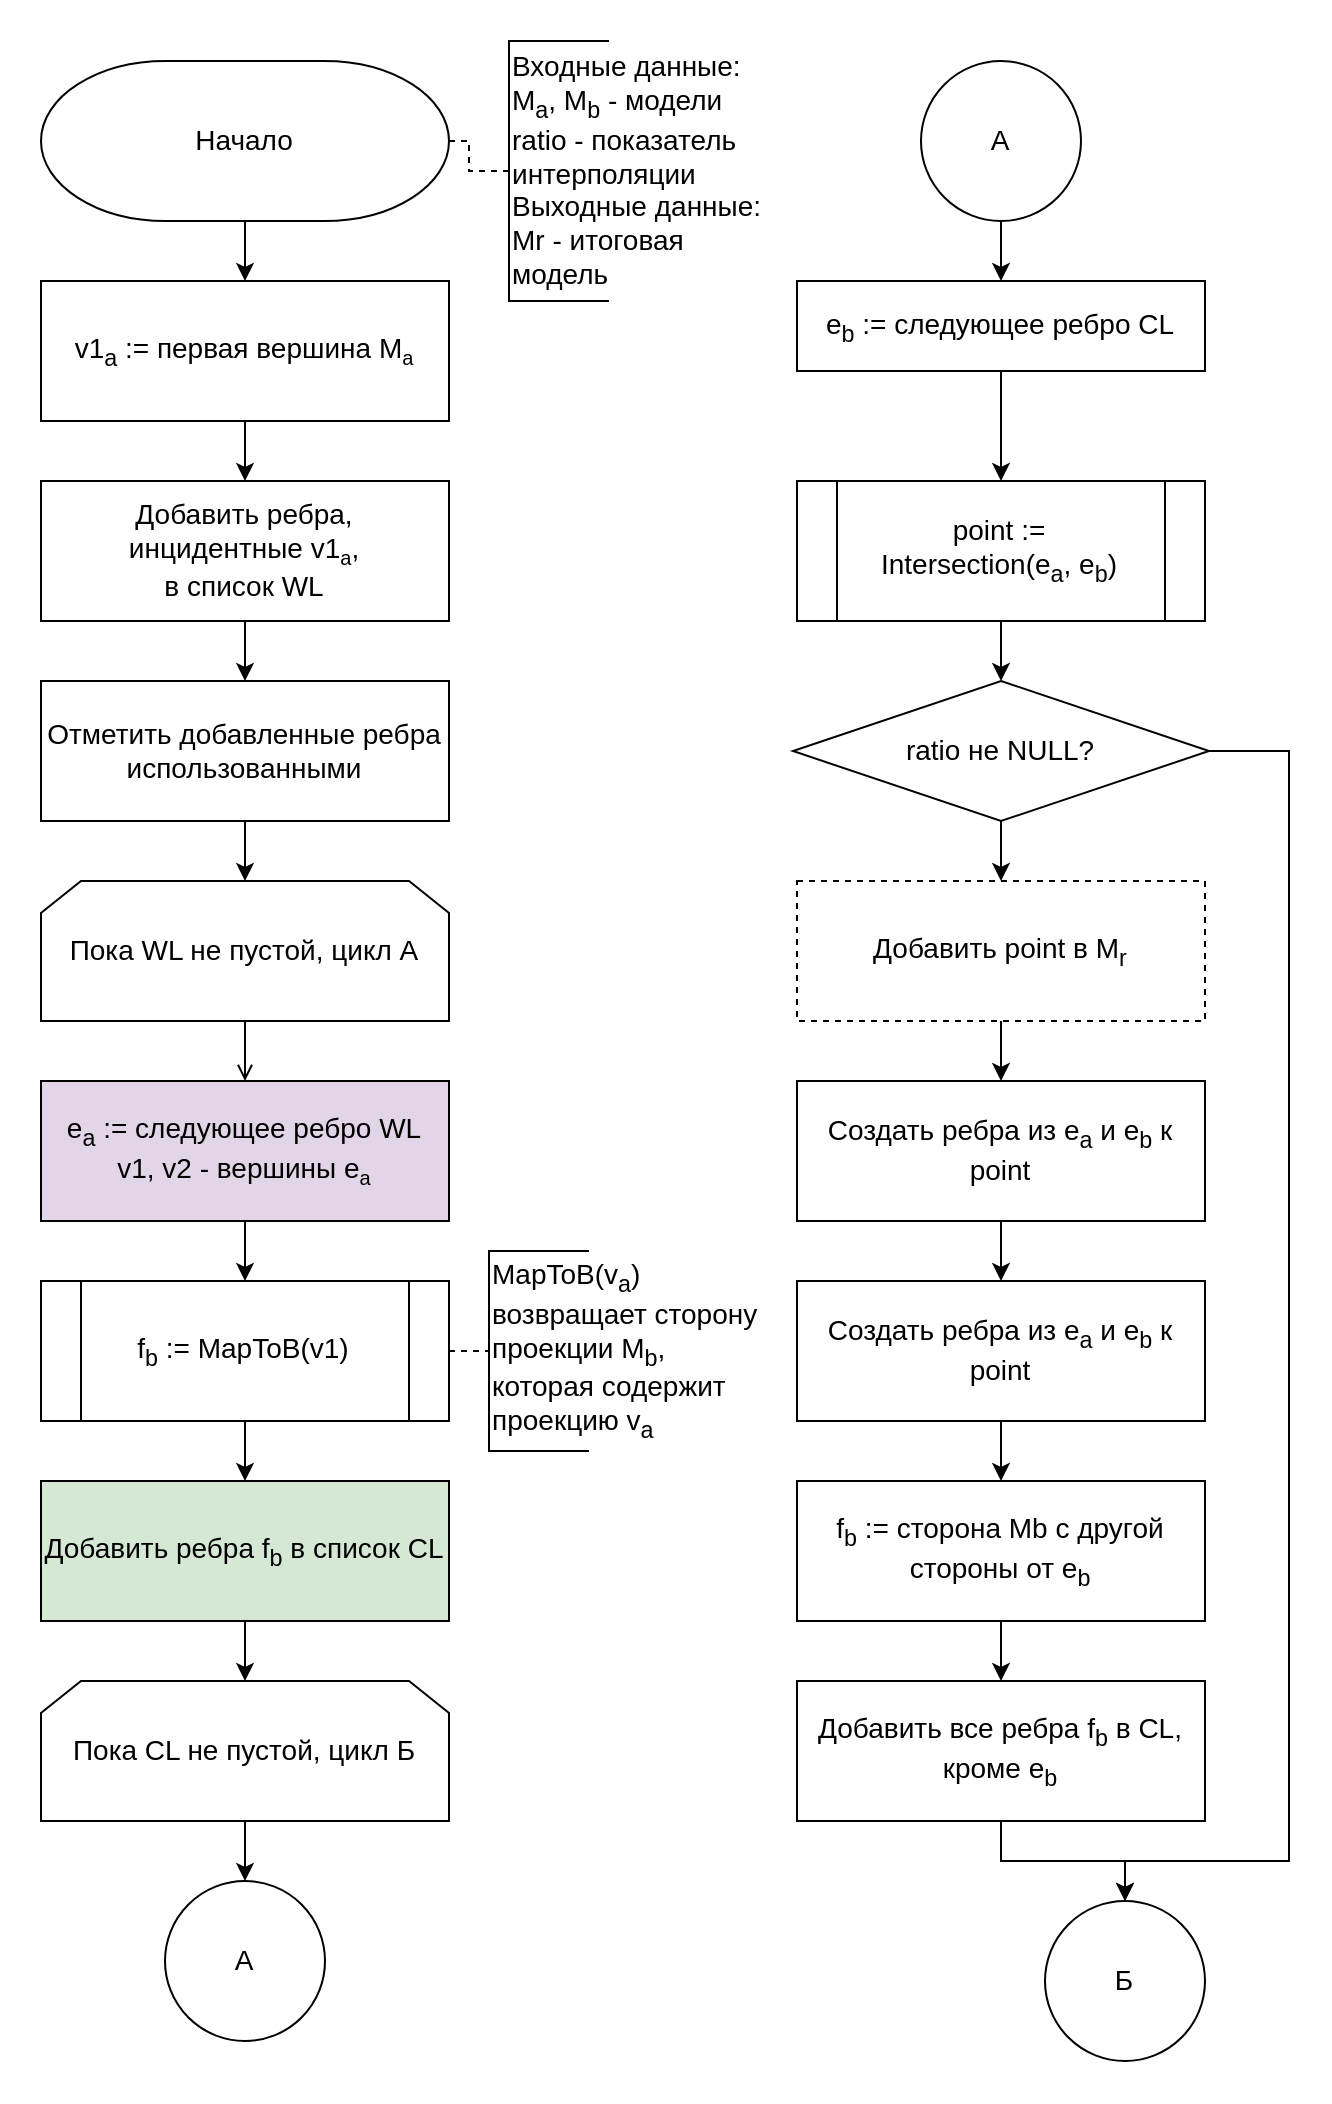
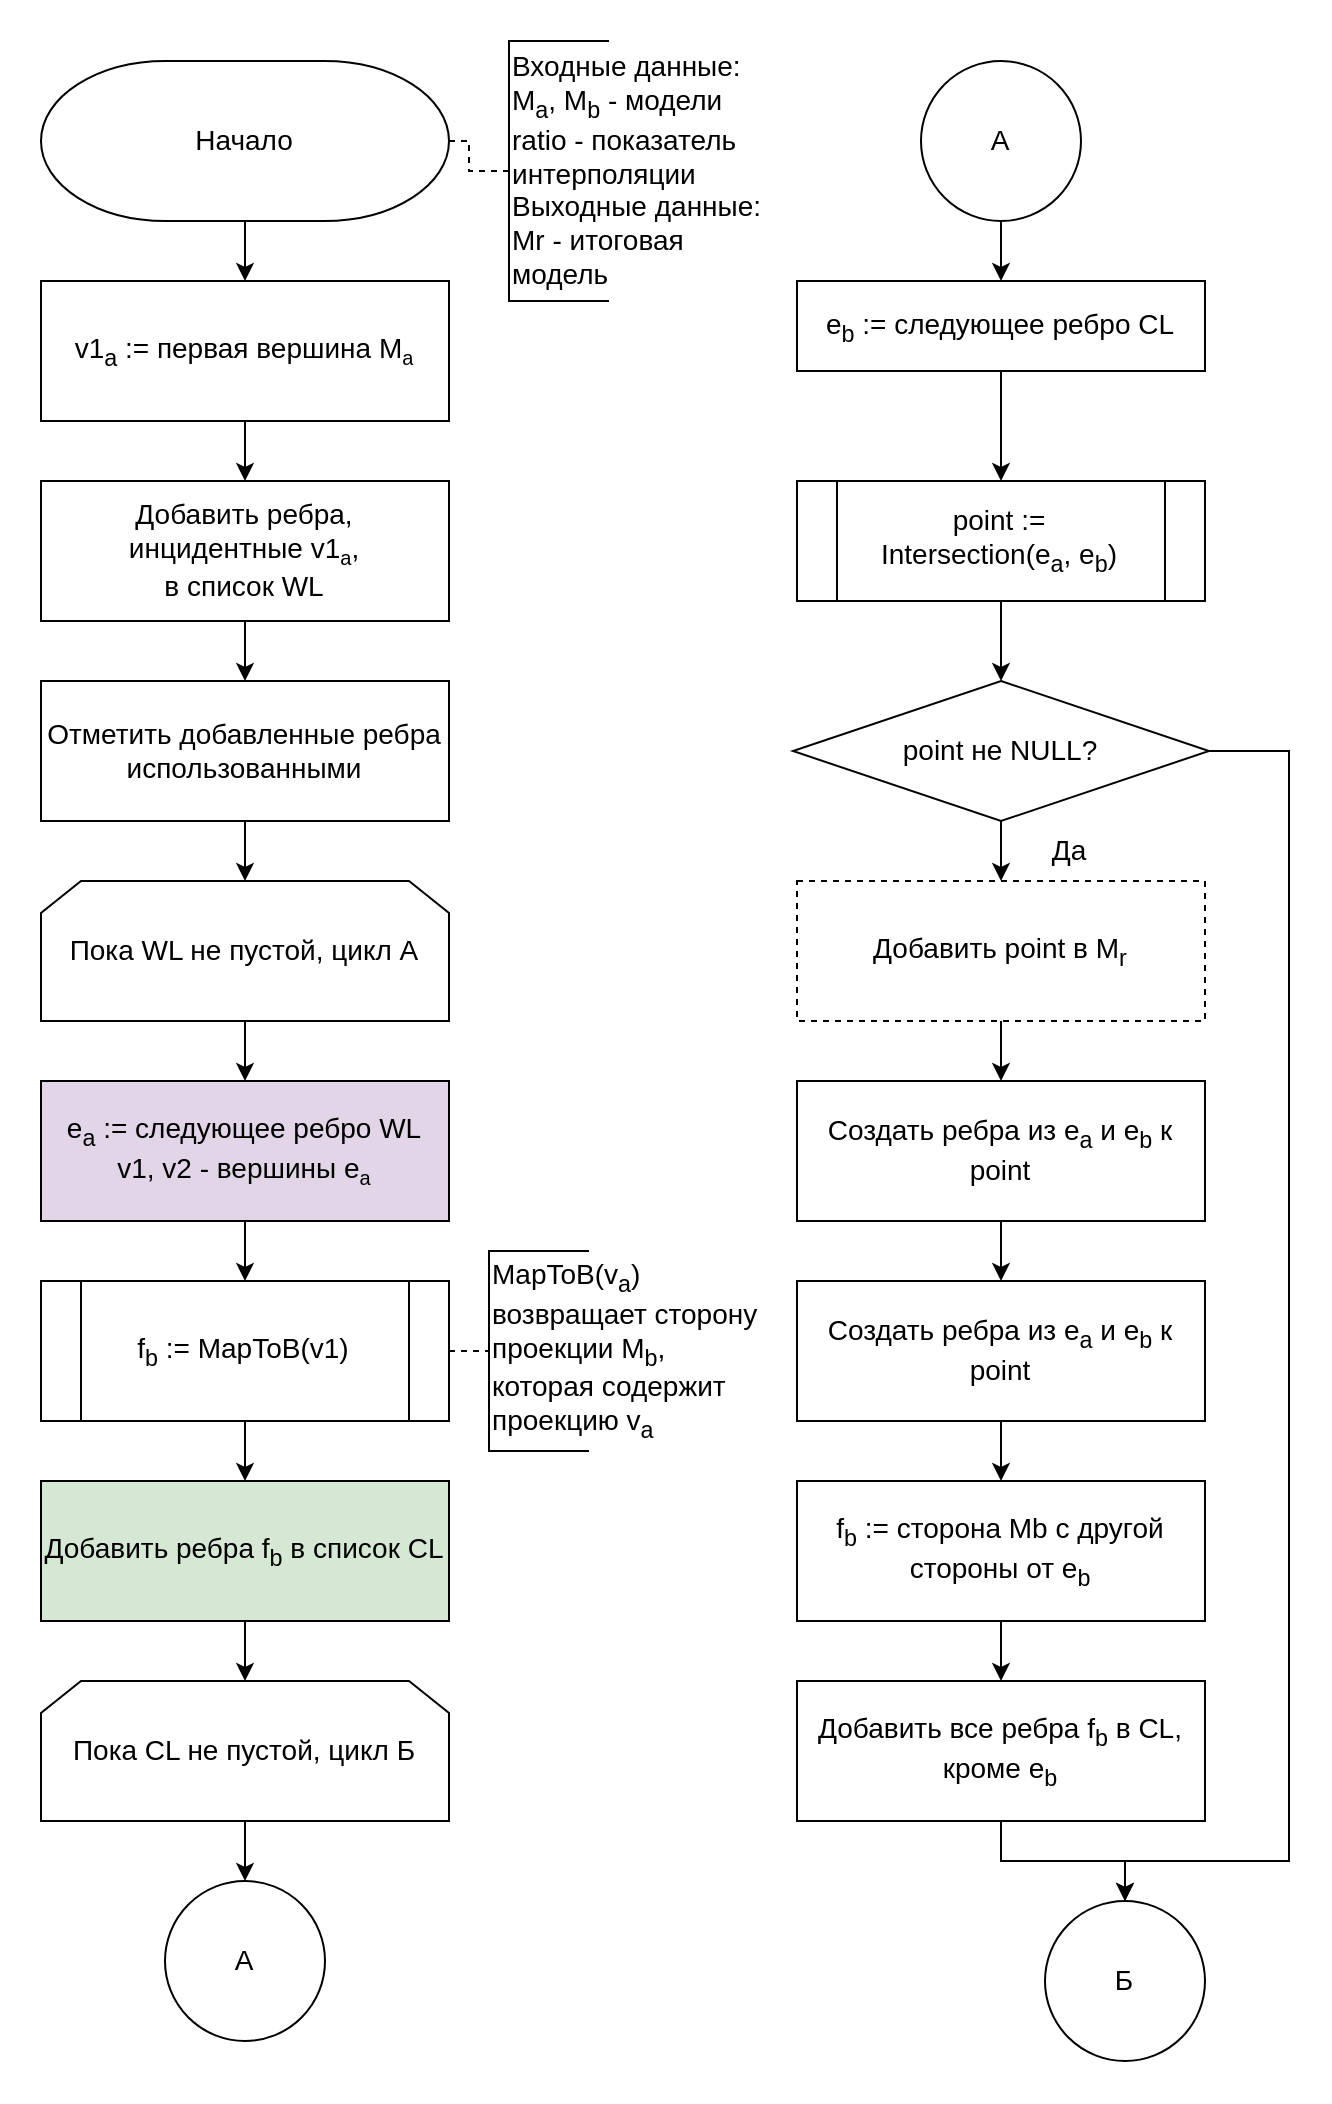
node "point := Intersection(ea, eb)": size 408x140 -> 408x120
node "ratio не NULL?": label "ratio не NULL?" -> "point не NULL?"
node "Да": added
edge "Пока WL не пустой, цикл А" -> "ea := следующее ребро WL v1, v2 - вершины ea": arrowhead open -> classic
